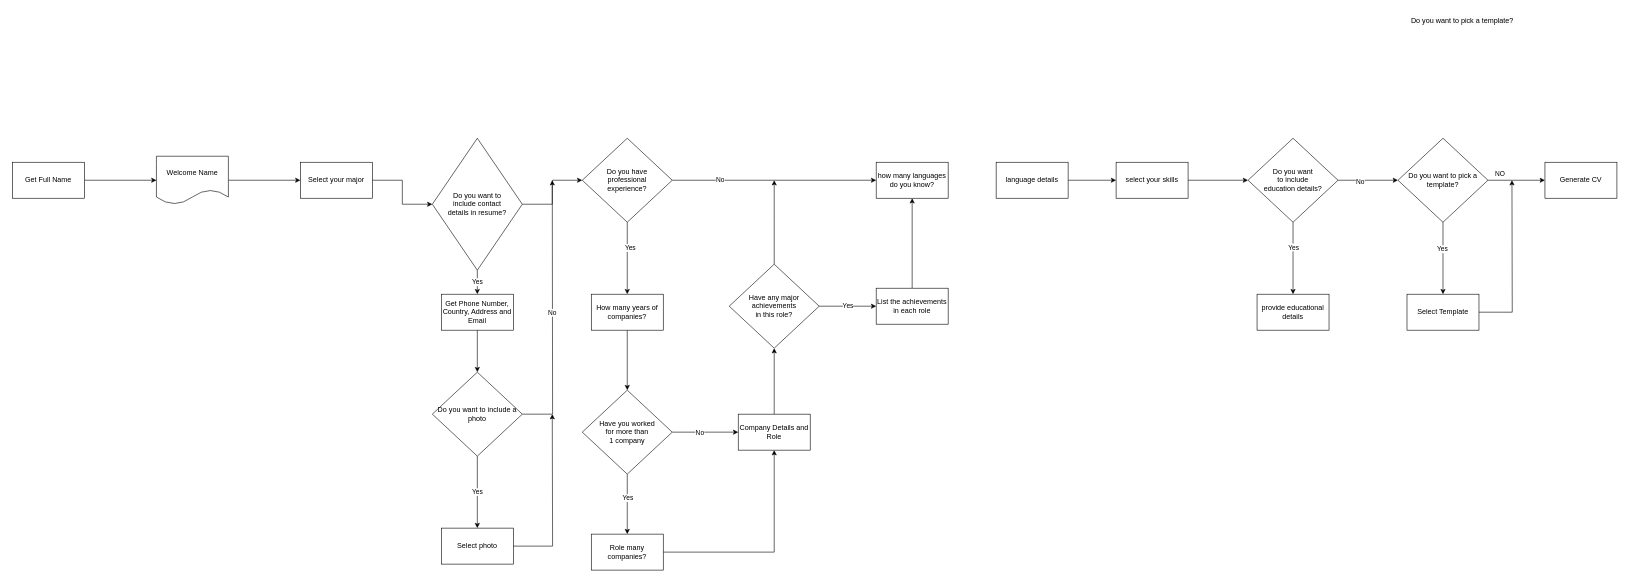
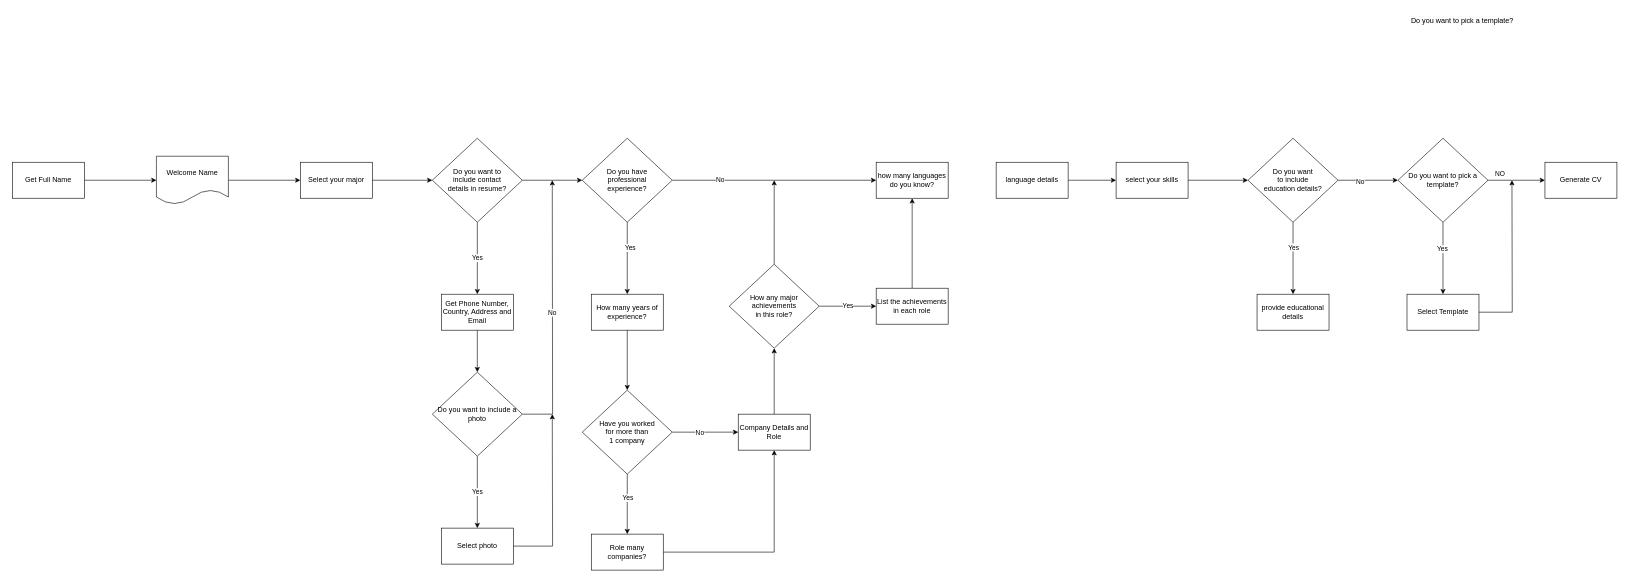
node "Do you want to include contact details in resume?": size 90x132 -> 90x84
node "Have any major achievements in this role?": label "Have any major achievements in this role?" -> "How any major achievements in this role?"
node "How many years of companies?": label "How many years of companies?" -> "How many years of experience?"
